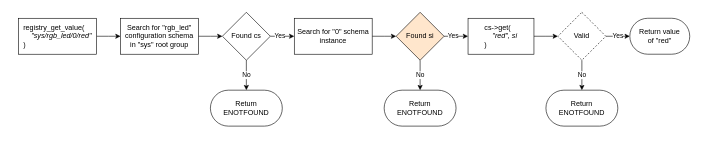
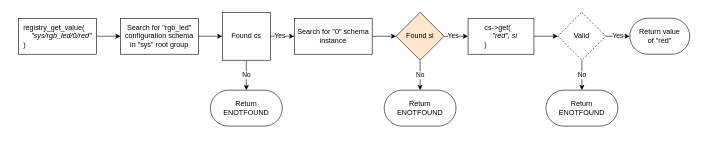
node "Found cs": shape diamond -> rectangle
